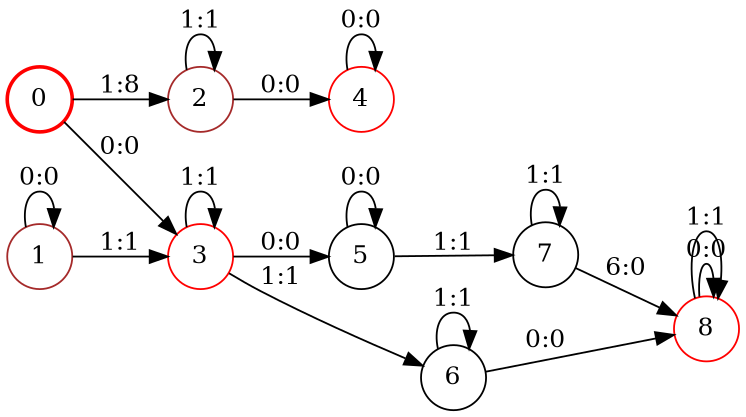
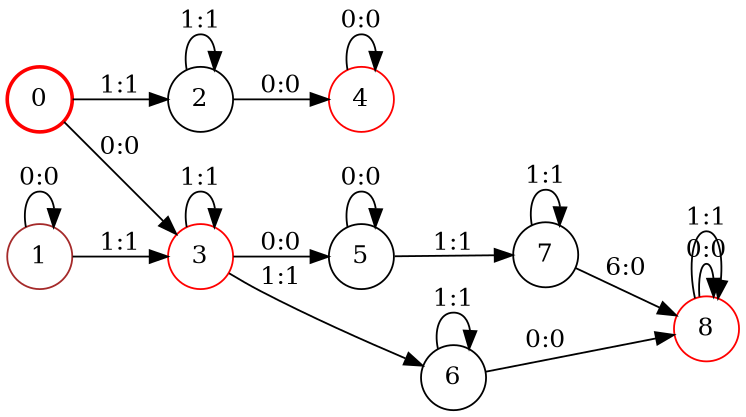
edge "0" -> "2": label "1:8" -> "1:1"
node "2": color brown -> black
